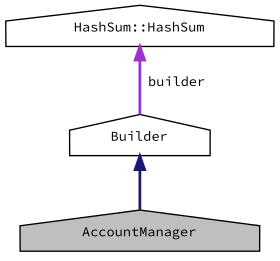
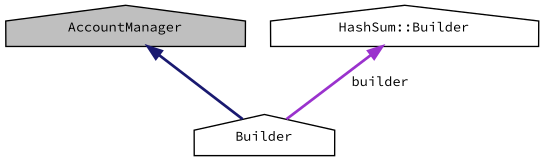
node "HashSum::HashSum": label "HashSum::HashSum" -> "HashSum::Builder"
edge "AccountManager" -> "Builder": reversed
